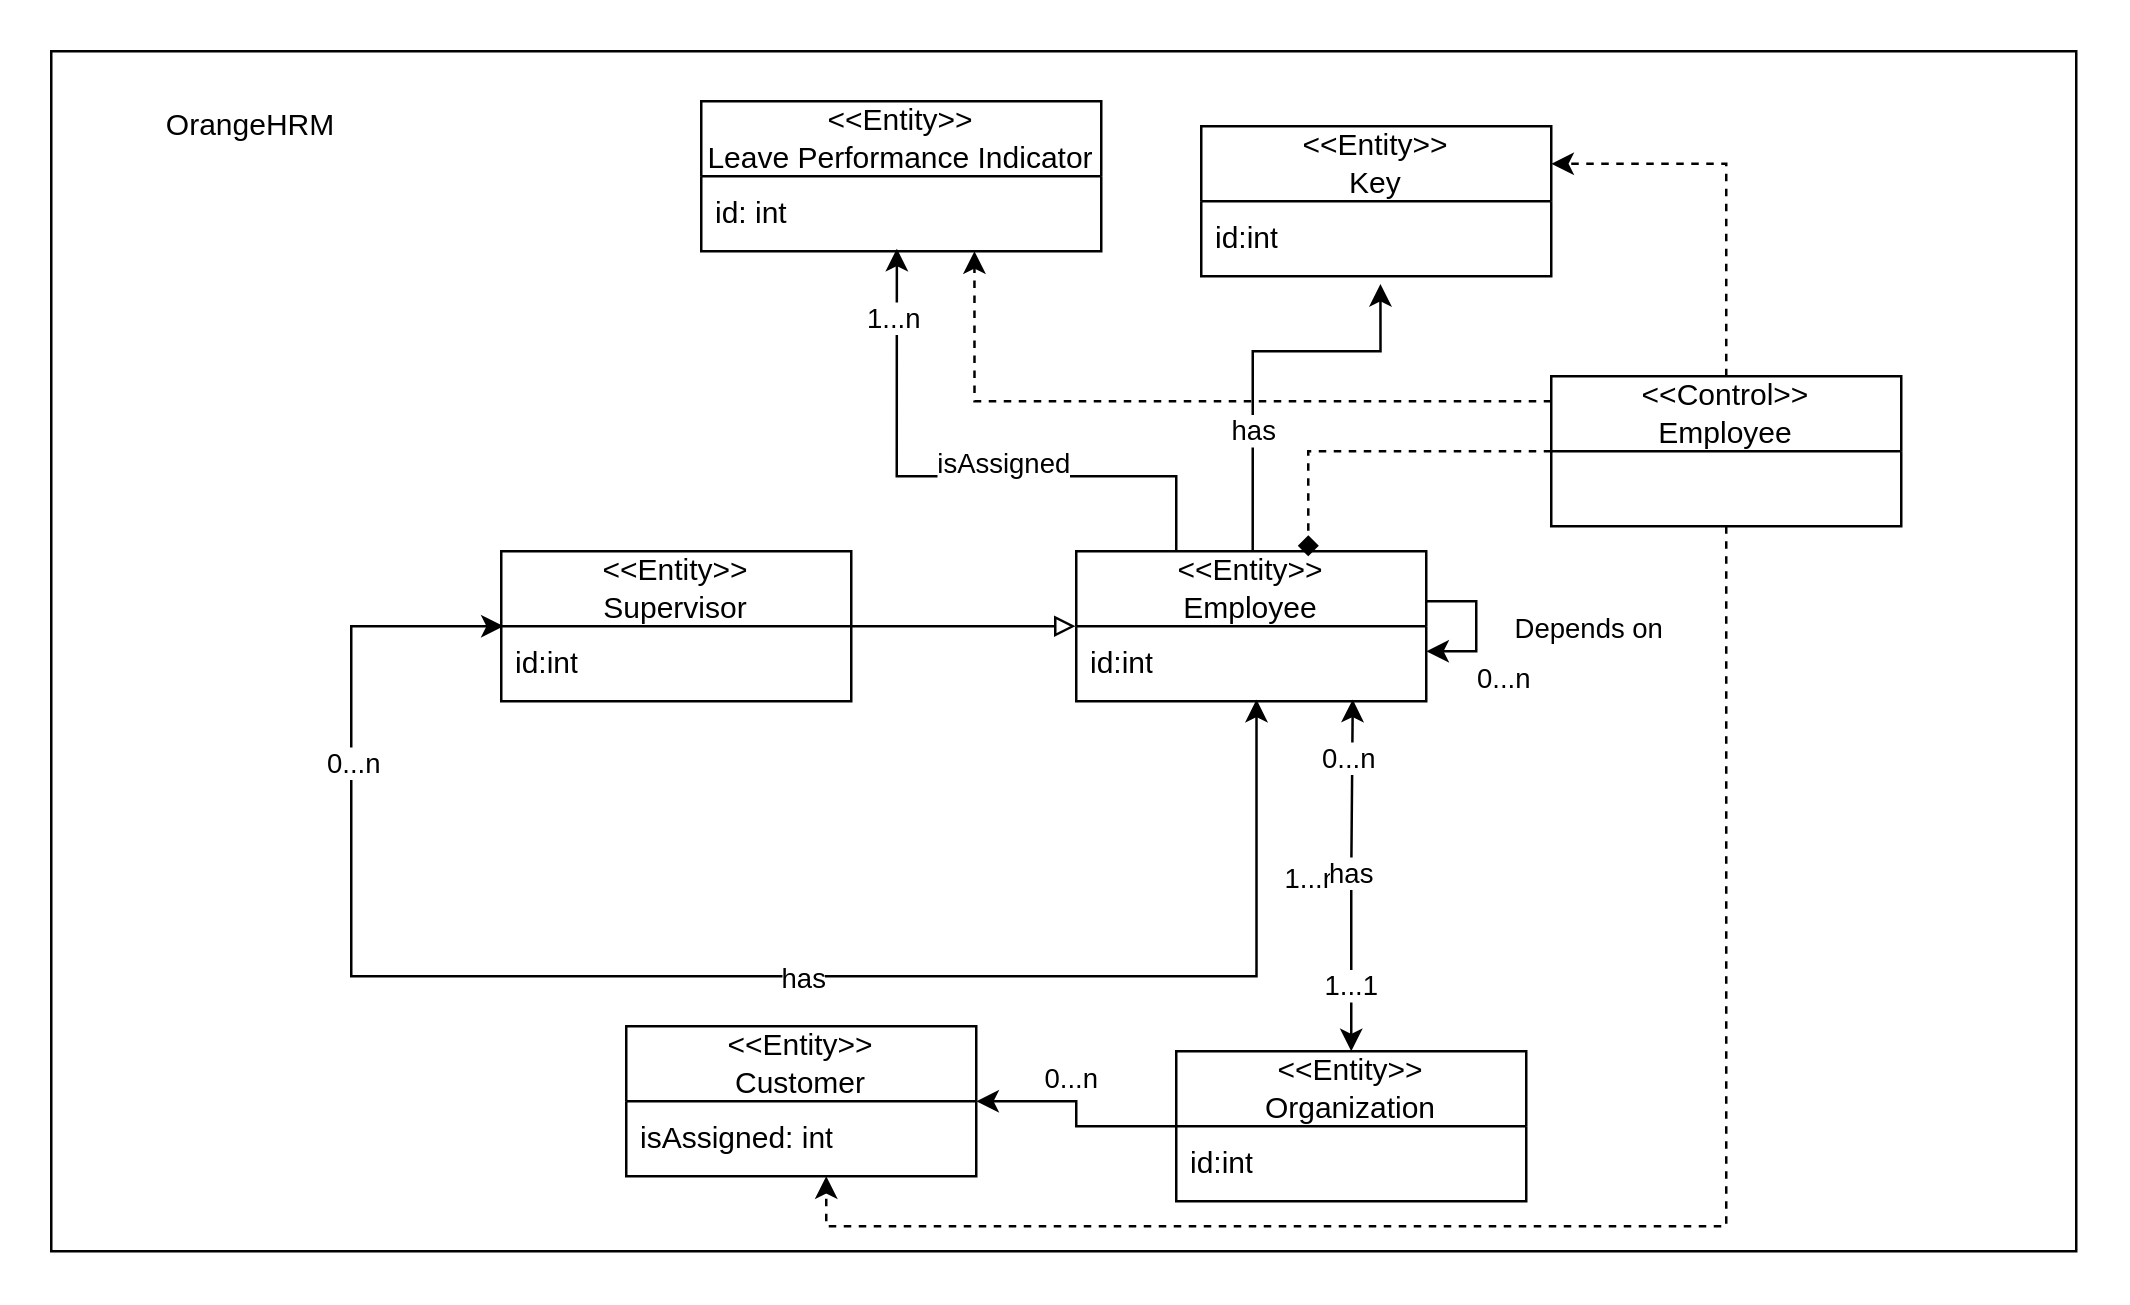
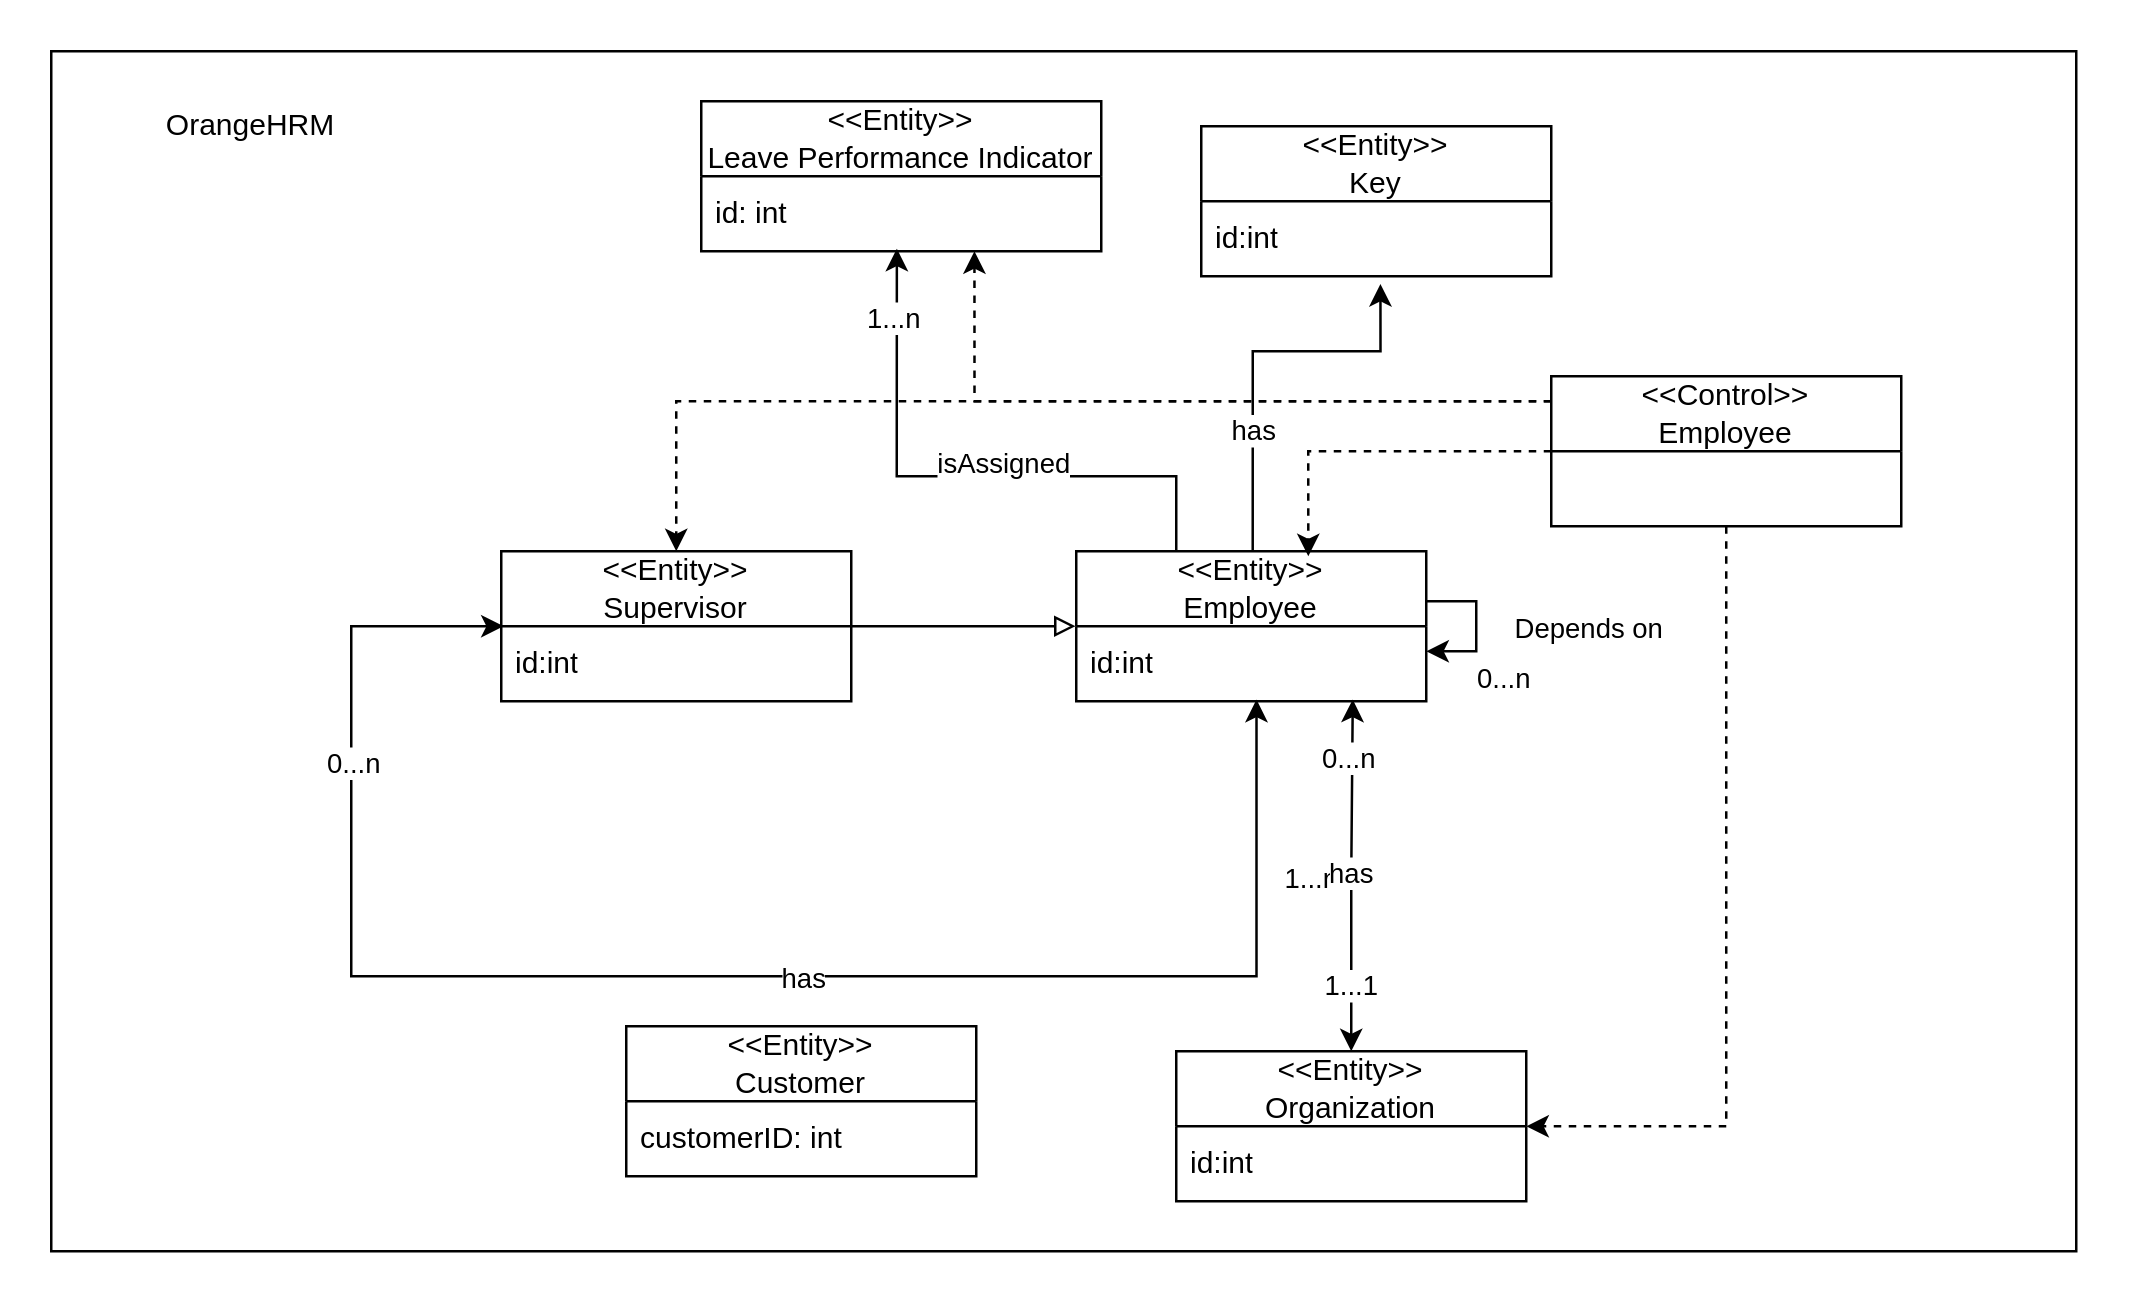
edge "<<Control>> Employee" -> "<<Entity>> Key": removed
edge "<<Control>> Employee" -> "<<Entity>> Supervisor": added
edge "<<Control>> Employee" -> "<<Entity>> Employee": arrowhead diamond -> classic
edge "<<Entity>> Organization" -> "<<Entity>> Customer": removed, label "0...n"
edge "<<Control>> Employee" -> "<<Entity>> Organization": added
node "isAssigned: int": label "isAssigned: int" -> "customerID: int"
edge "<<Control>> Employee" -> "<<Entity>> Customer": removed
